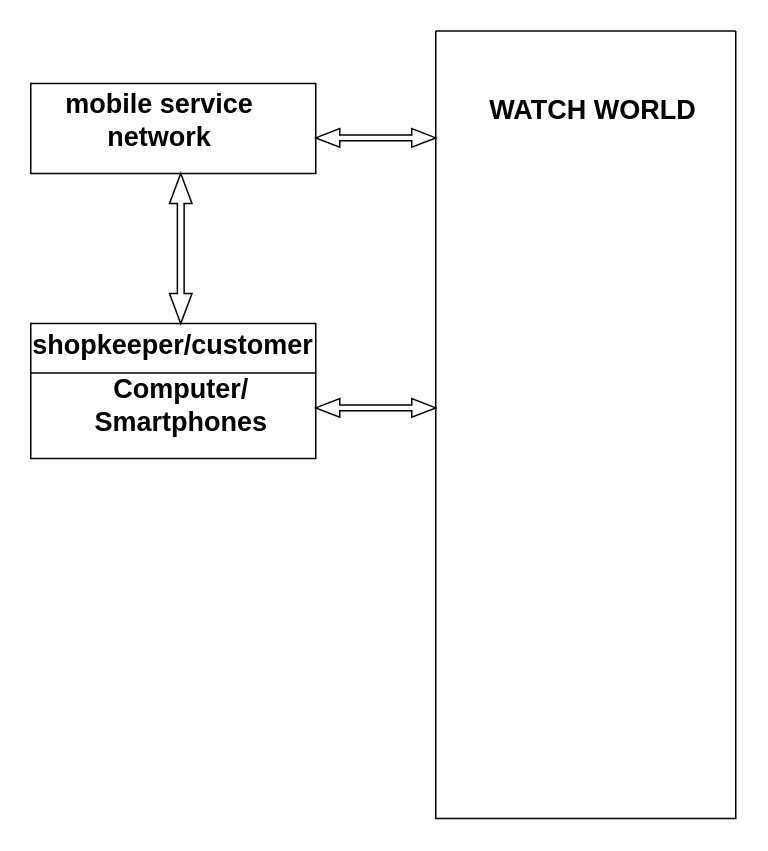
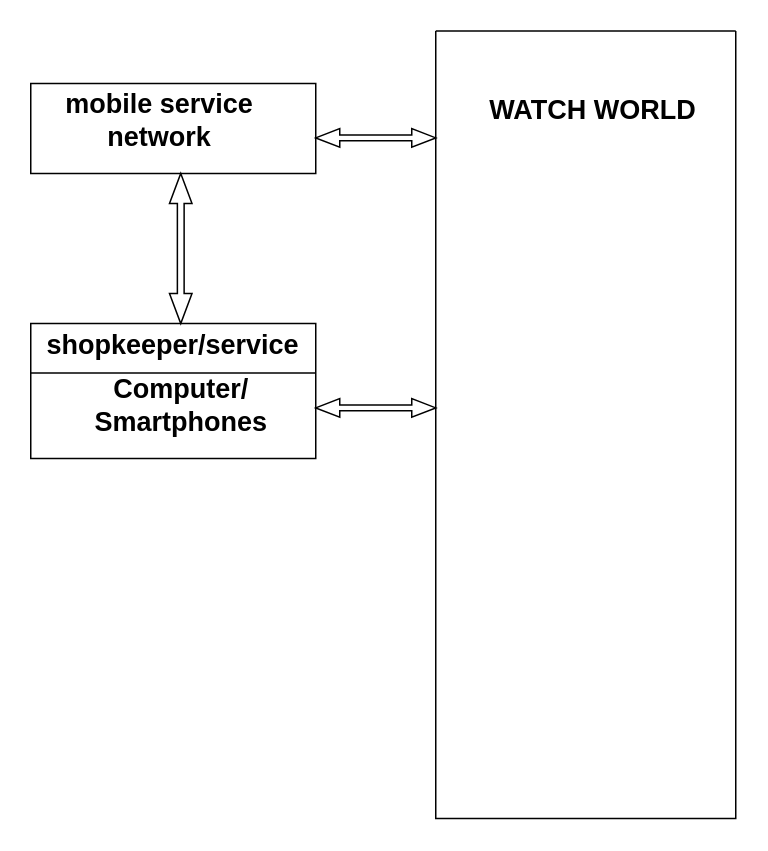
node "shopkeeper/customer": label "shopkeeper/customer" -> "shopkeeper/service"
